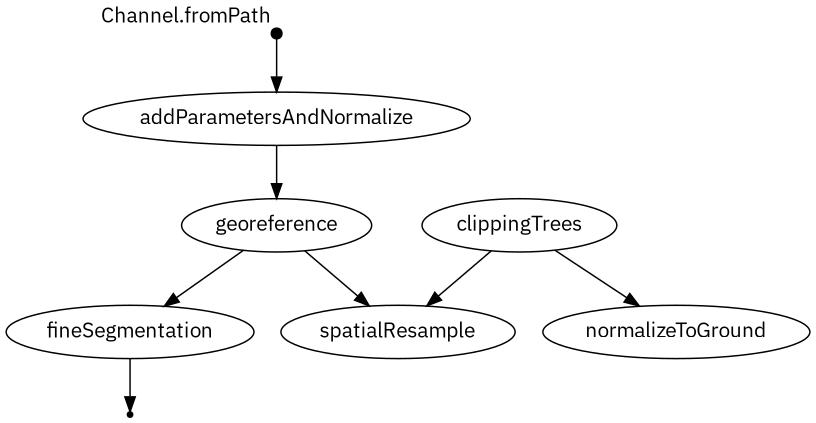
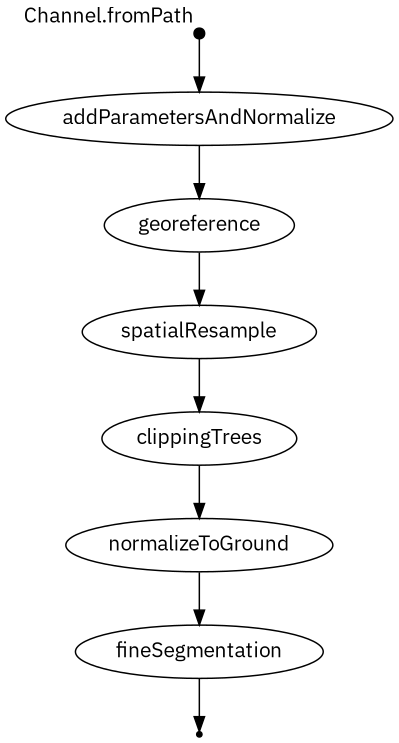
edge "clippingTrees" -> "spatialResample": reversed
edge "georeference" -> "fineSegmentation": now "normalizeToGround" -> "fineSegmentation"
